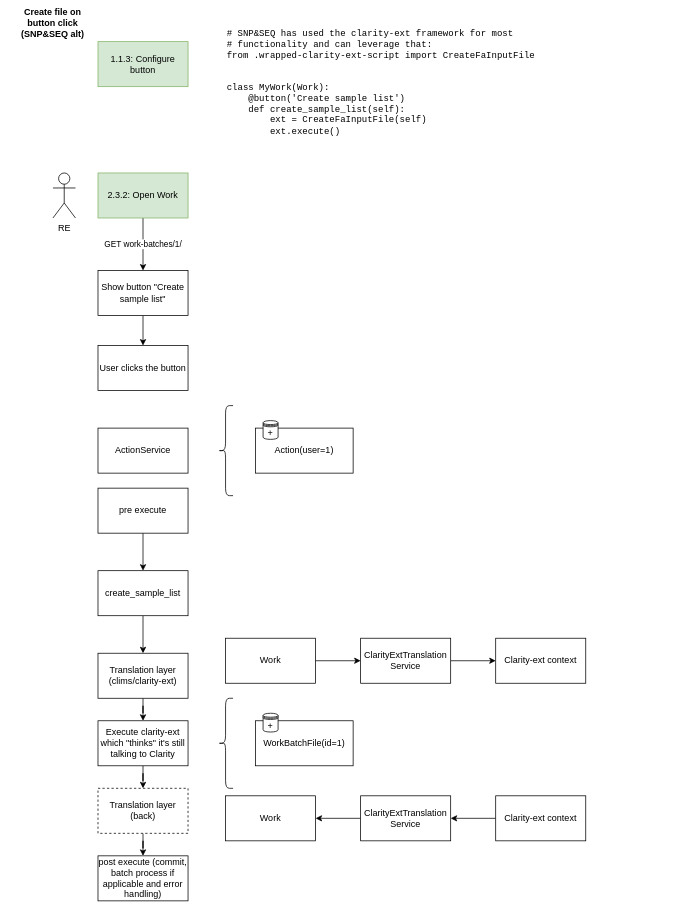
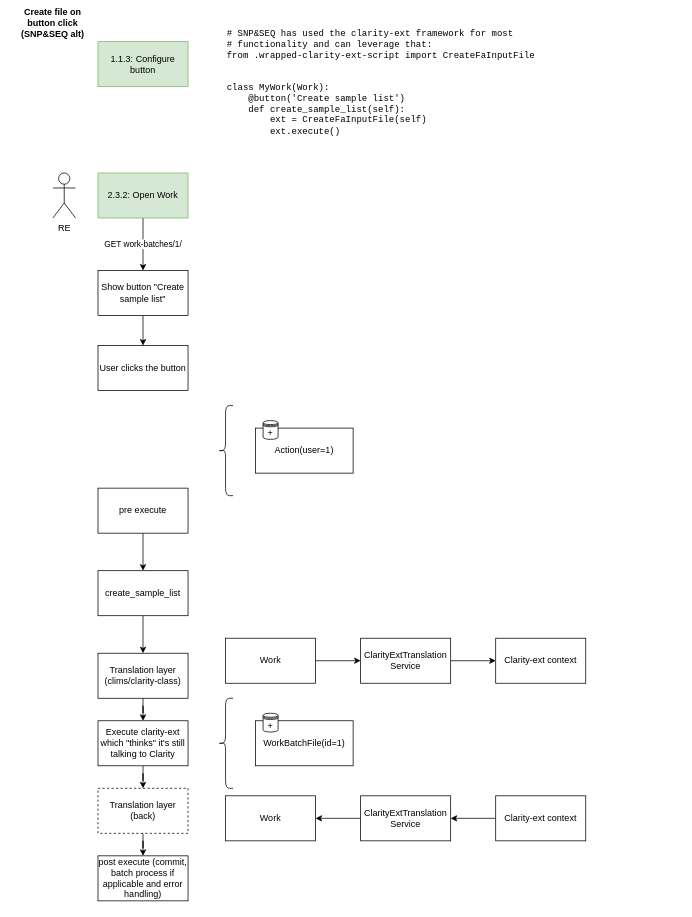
node "ActionService": removed
node "Translation layer (clims/clarity-ext)": label "Translation layer (clims/clarity-ext)" -> "Translation layer (clims/clarity-class)"
